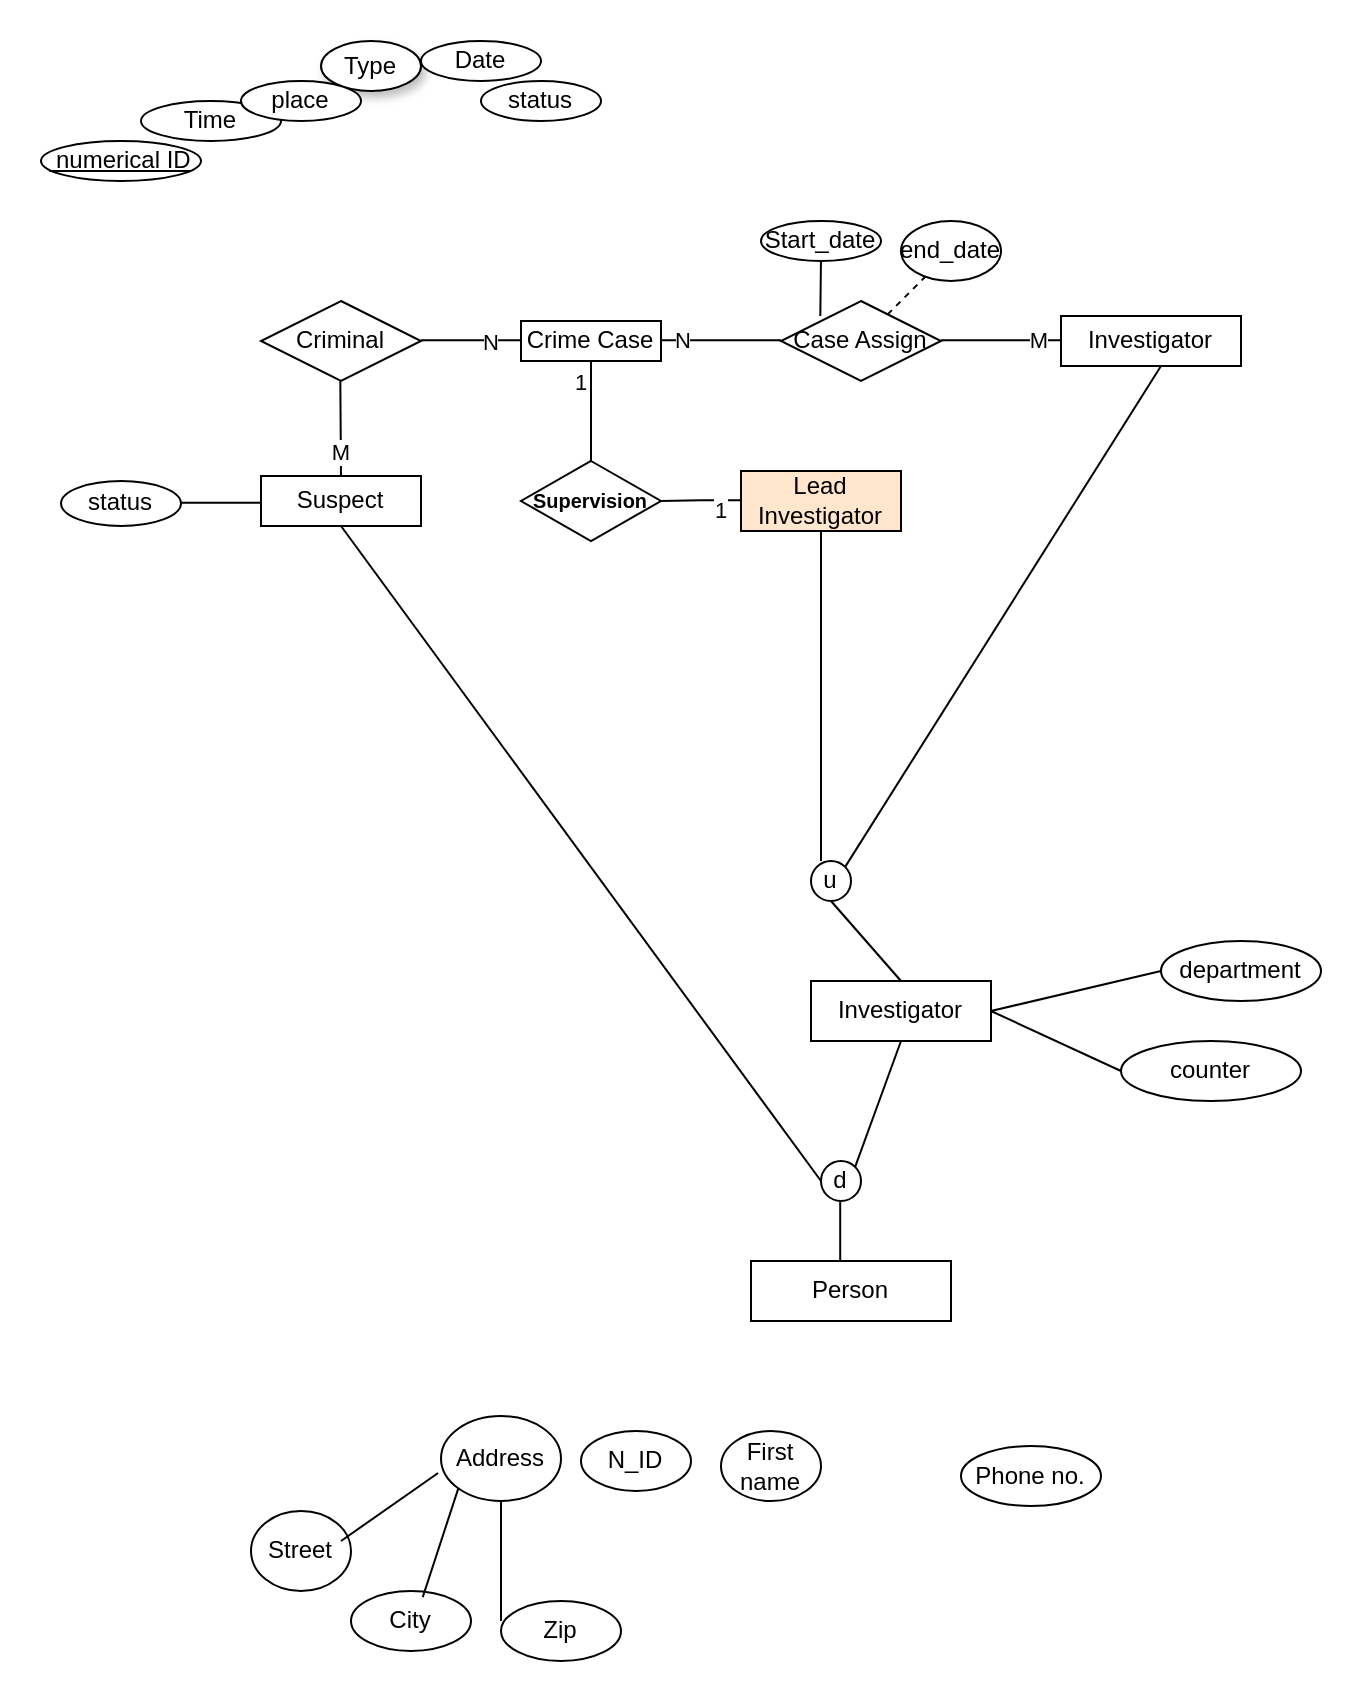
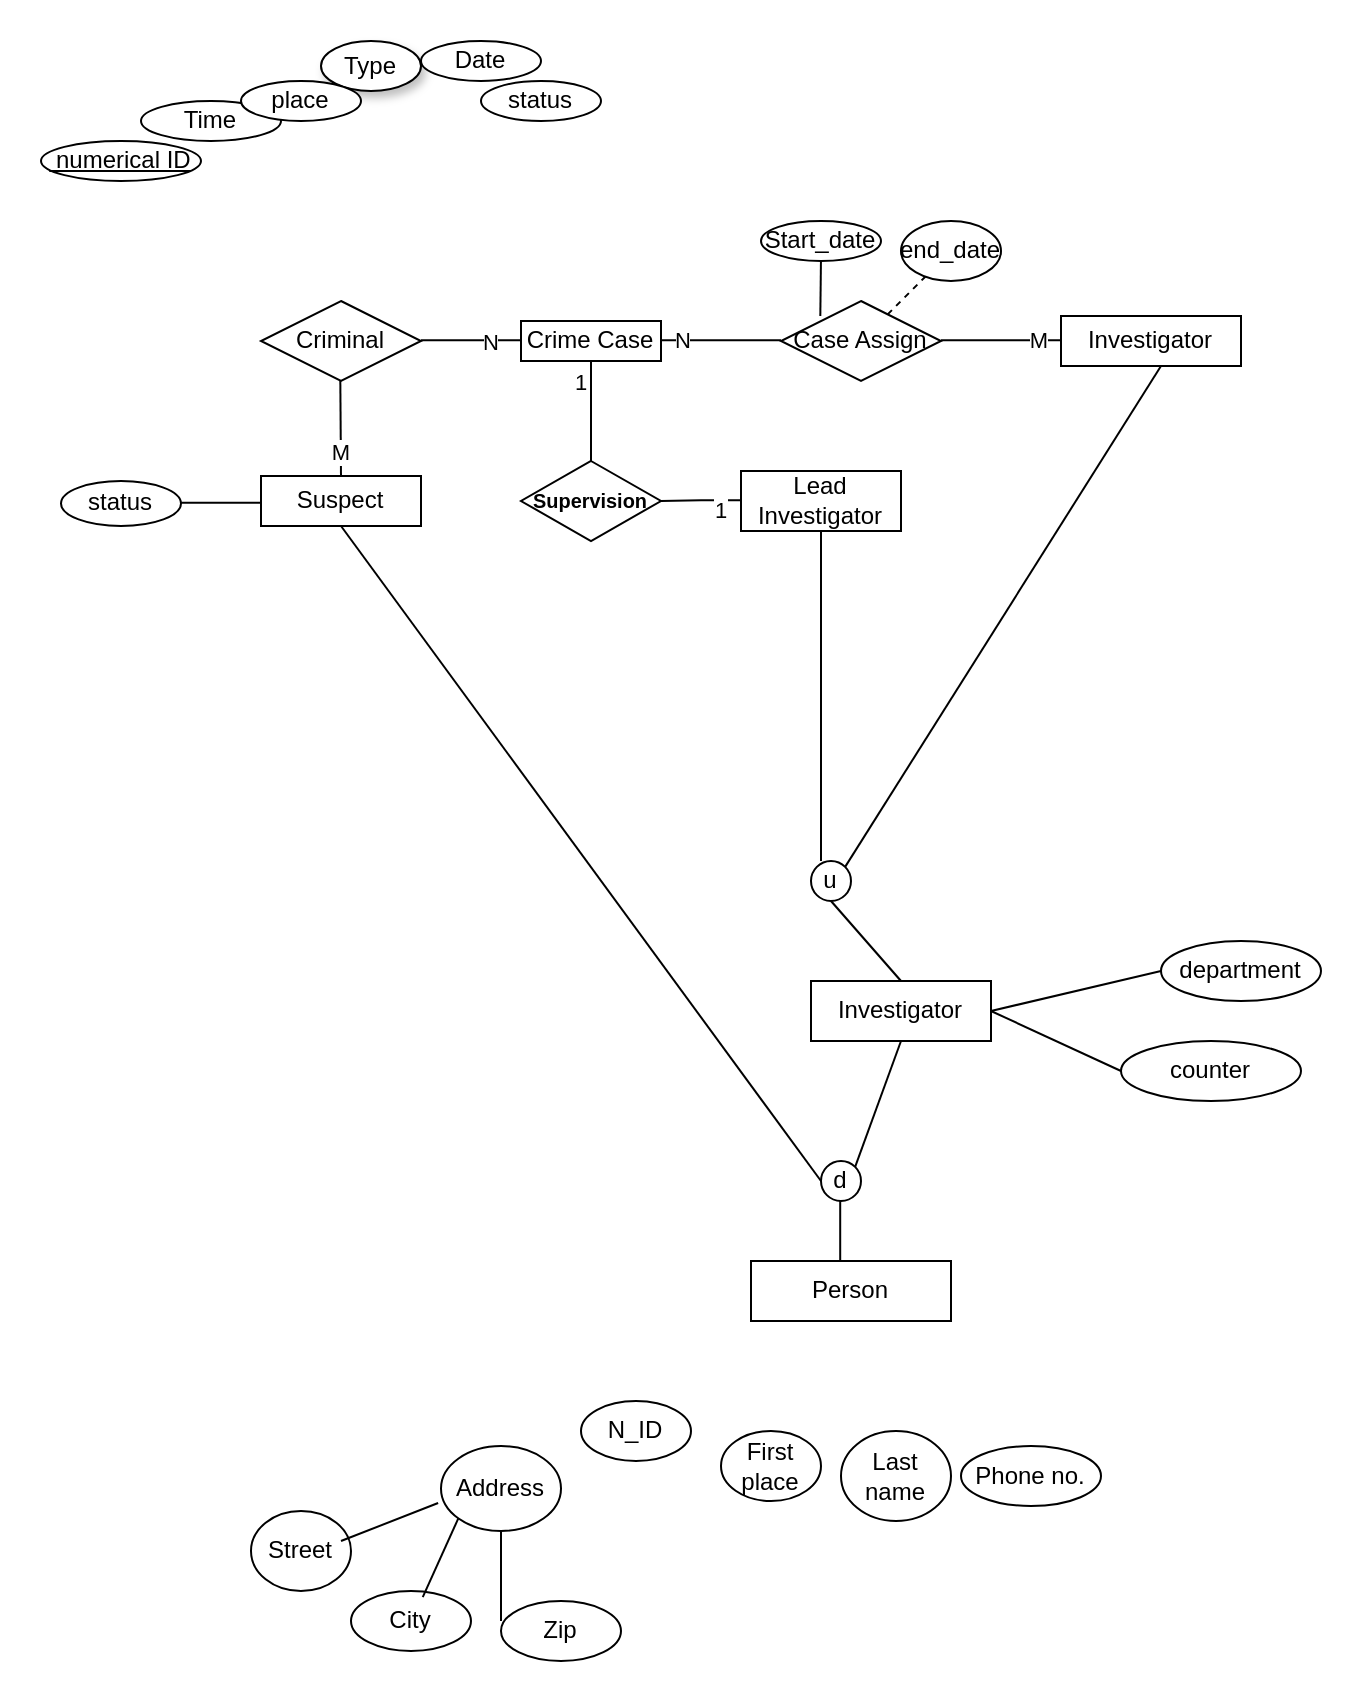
node "Lead Investigator": fillcolor #ffe6cc -> #ffffff
node "Address": moved (501, 1459) -> (501, 1489)
node "N_ID": moved (636, 1461) -> (636, 1431)
node "First name": label "First name" -> "First place"
node "Last name": added
